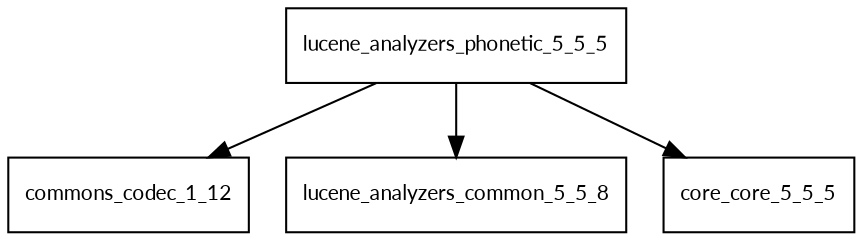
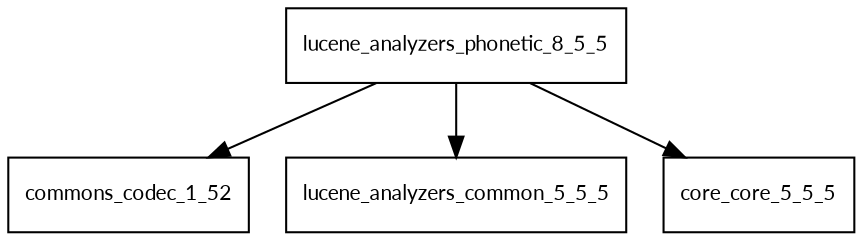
node "lucene_analyzers_phonetic_5_5_5": label "lucene_analyzers_phonetic_5_5_5" -> "lucene_analyzers_phonetic_8_5_5"
node "commons_codec_1_12": label "commons_codec_1_12" -> "commons_codec_1_52"
node "lucene_analyzers_common_5_5_8": label "lucene_analyzers_common_5_5_8" -> "lucene_analyzers_common_5_5_5"
